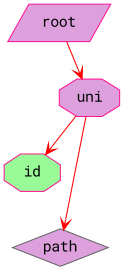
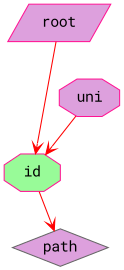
edge "root" -> "uni": now "root" -> "id"
edge "uni" -> "path": now "id" -> "path"
